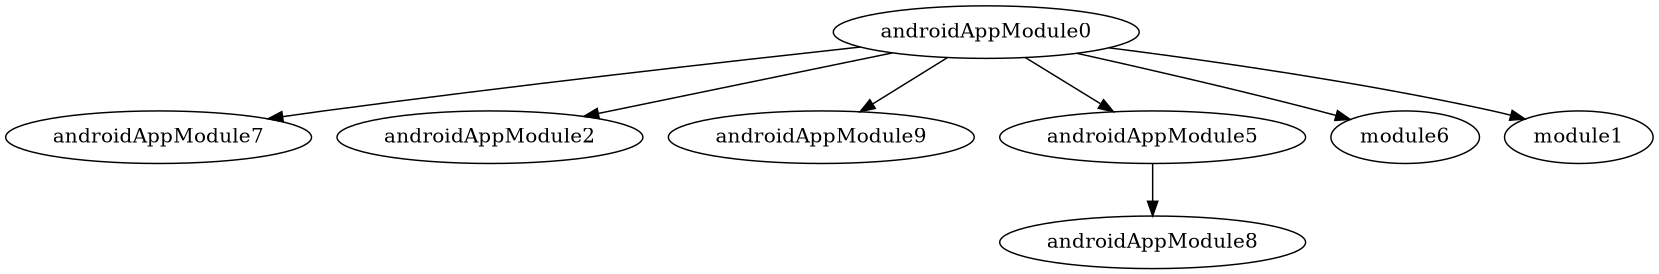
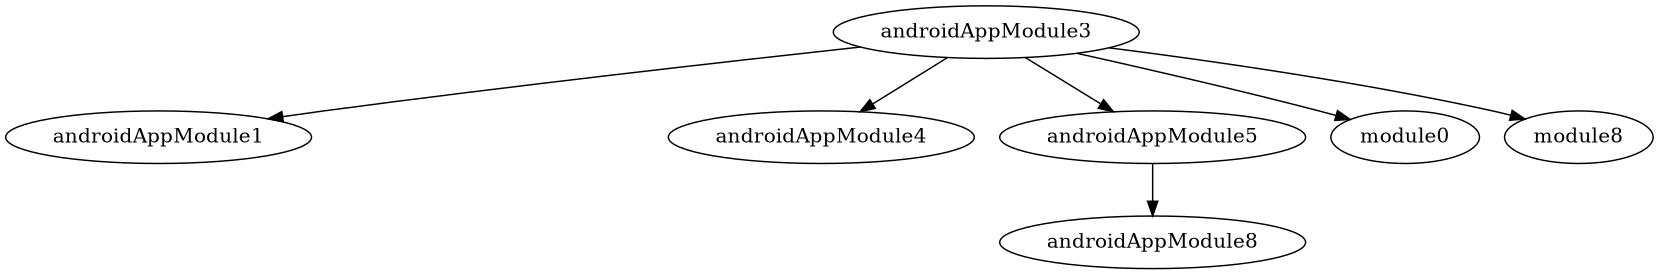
node "androidAppModule0": label "androidAppModule0" -> "androidAppModule3"
node "androidAppModule7": label "androidAppModule7" -> "androidAppModule1"
node "androidAppModule2": removed
node "androidAppModule9": label "androidAppModule9" -> "androidAppModule4"
node "module6": label "module6" -> "module0"
node "module1": label "module1" -> "module8"
